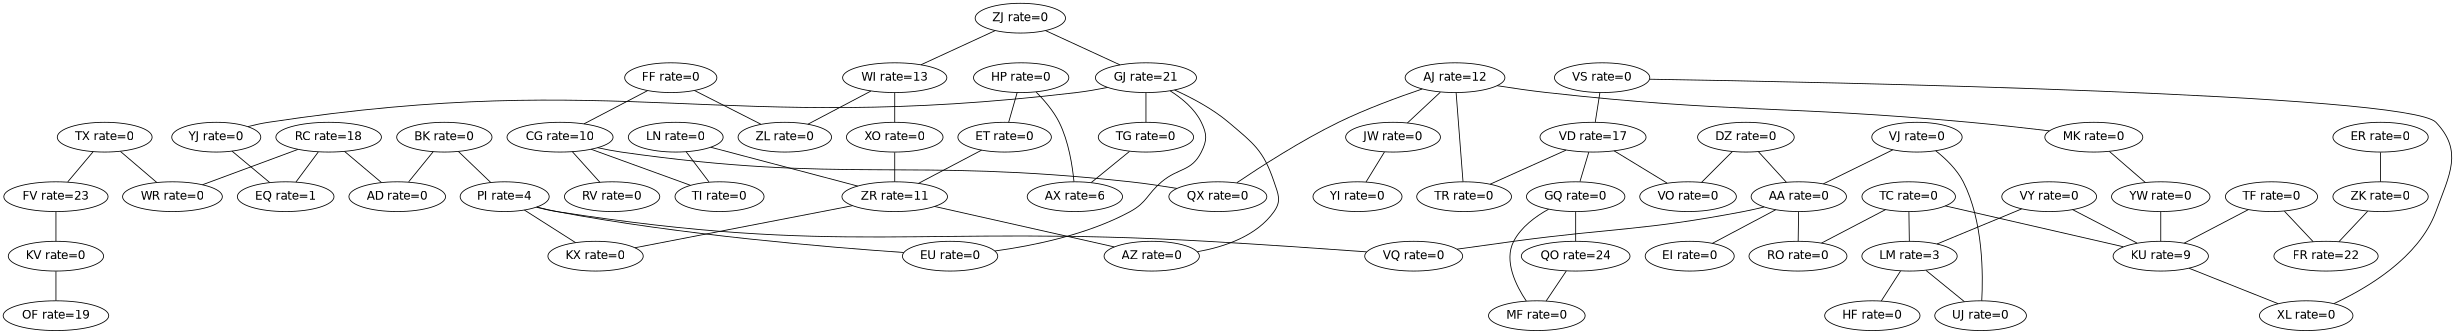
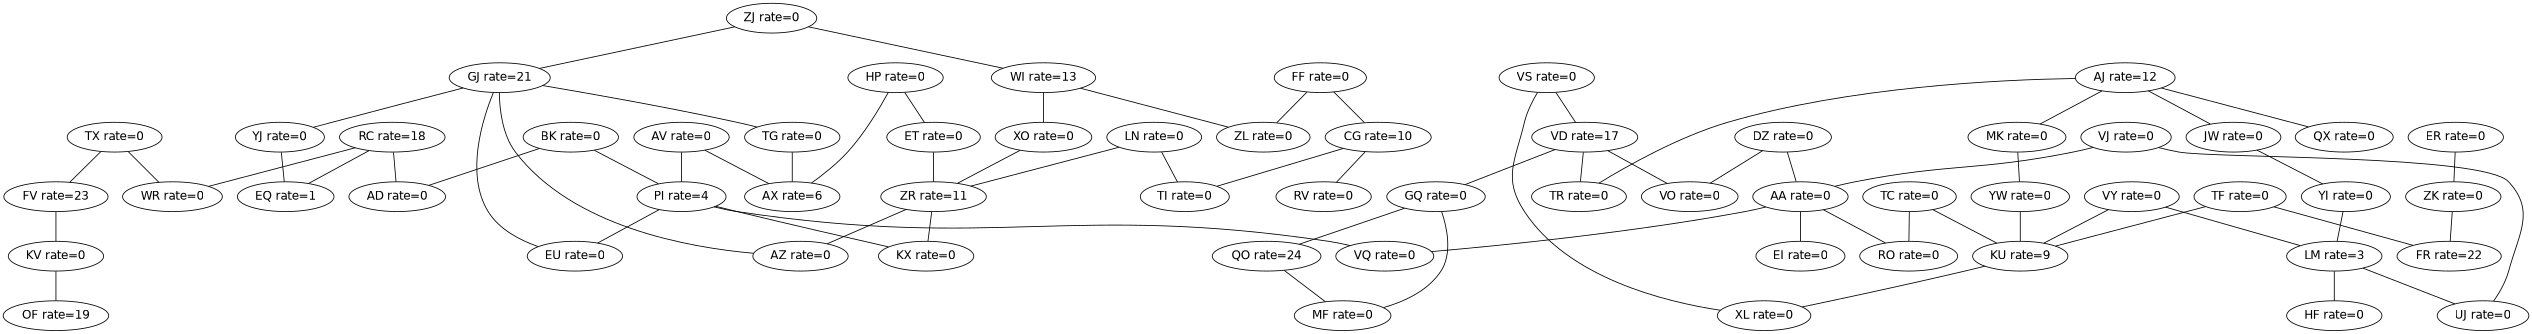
node "AV rate=0": added
edge "CG rate=10" -- "QX rate=0": removed
edge "TC rate=0" -- "LM rate=3": now "YI rate=0" -- "LM rate=3"
